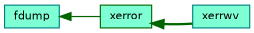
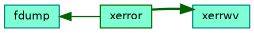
edge "xerrwv" -> "xerror": reversed
